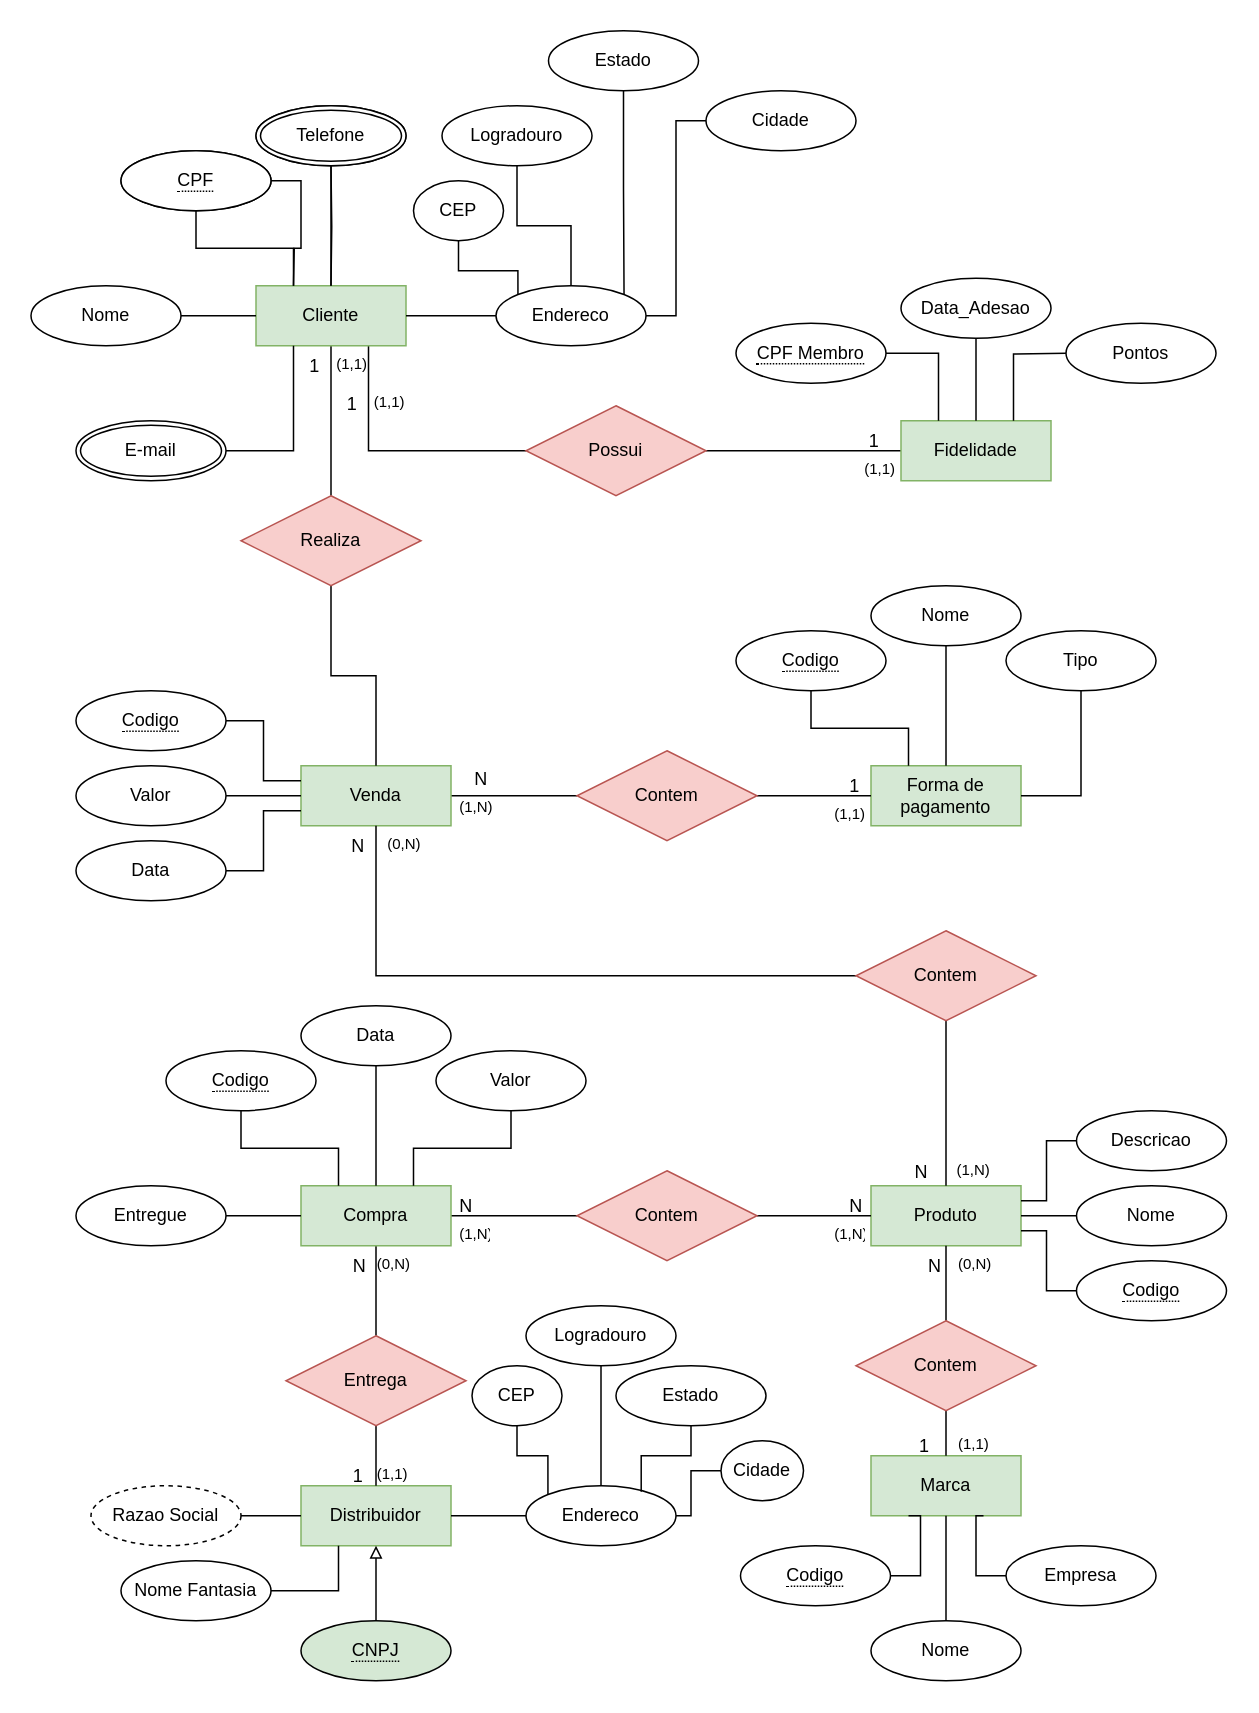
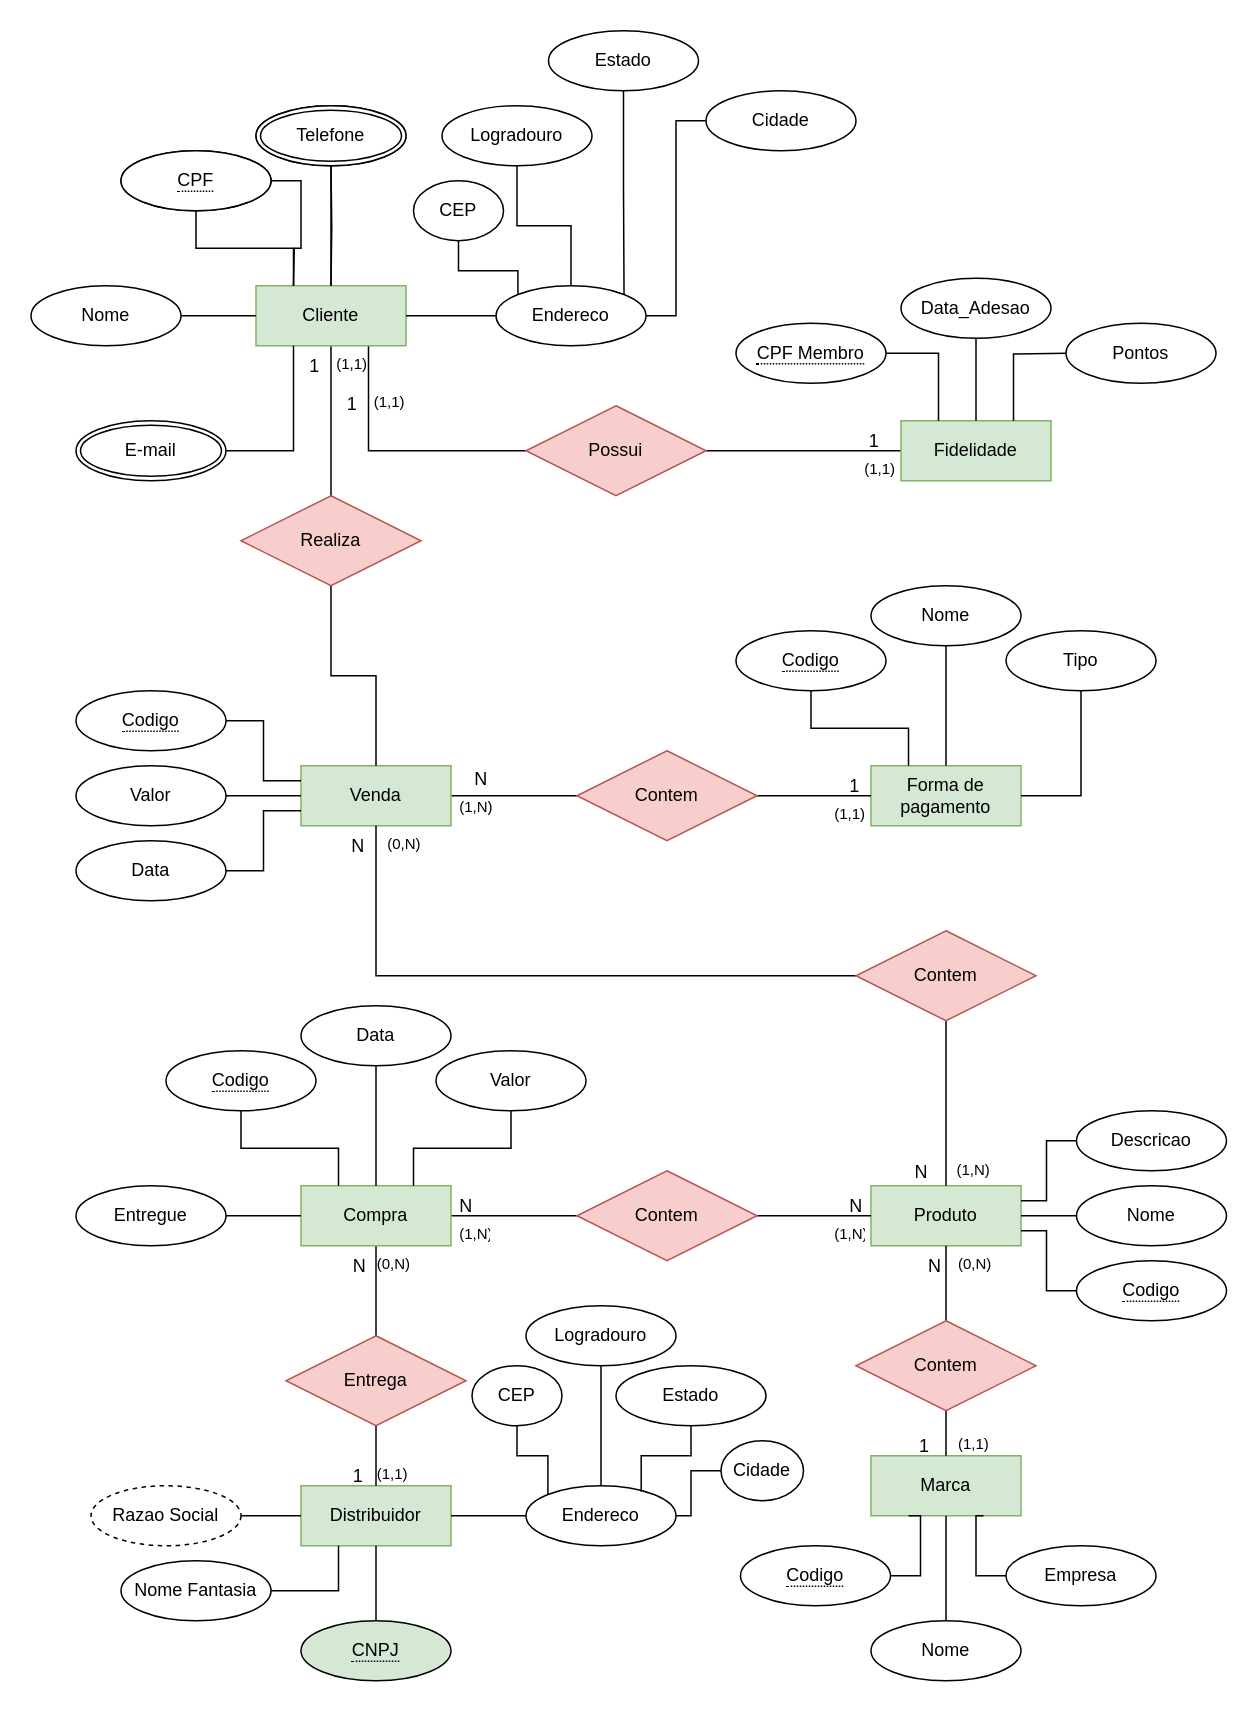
edge "CNPJ" -> "Distribuidor": arrowhead block -> none
